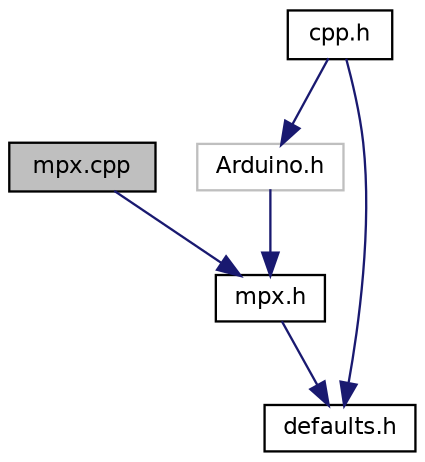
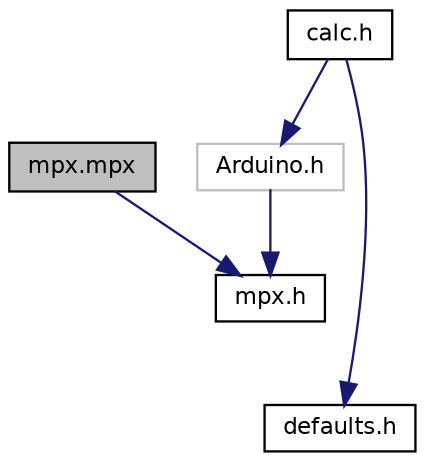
node "cpp.h": label "cpp.h" -> "calc.h"
node "mpx.cpp": label "mpx.cpp" -> "mpx.mpx"
edge "mpx.h" -> "defaults.h": removed
